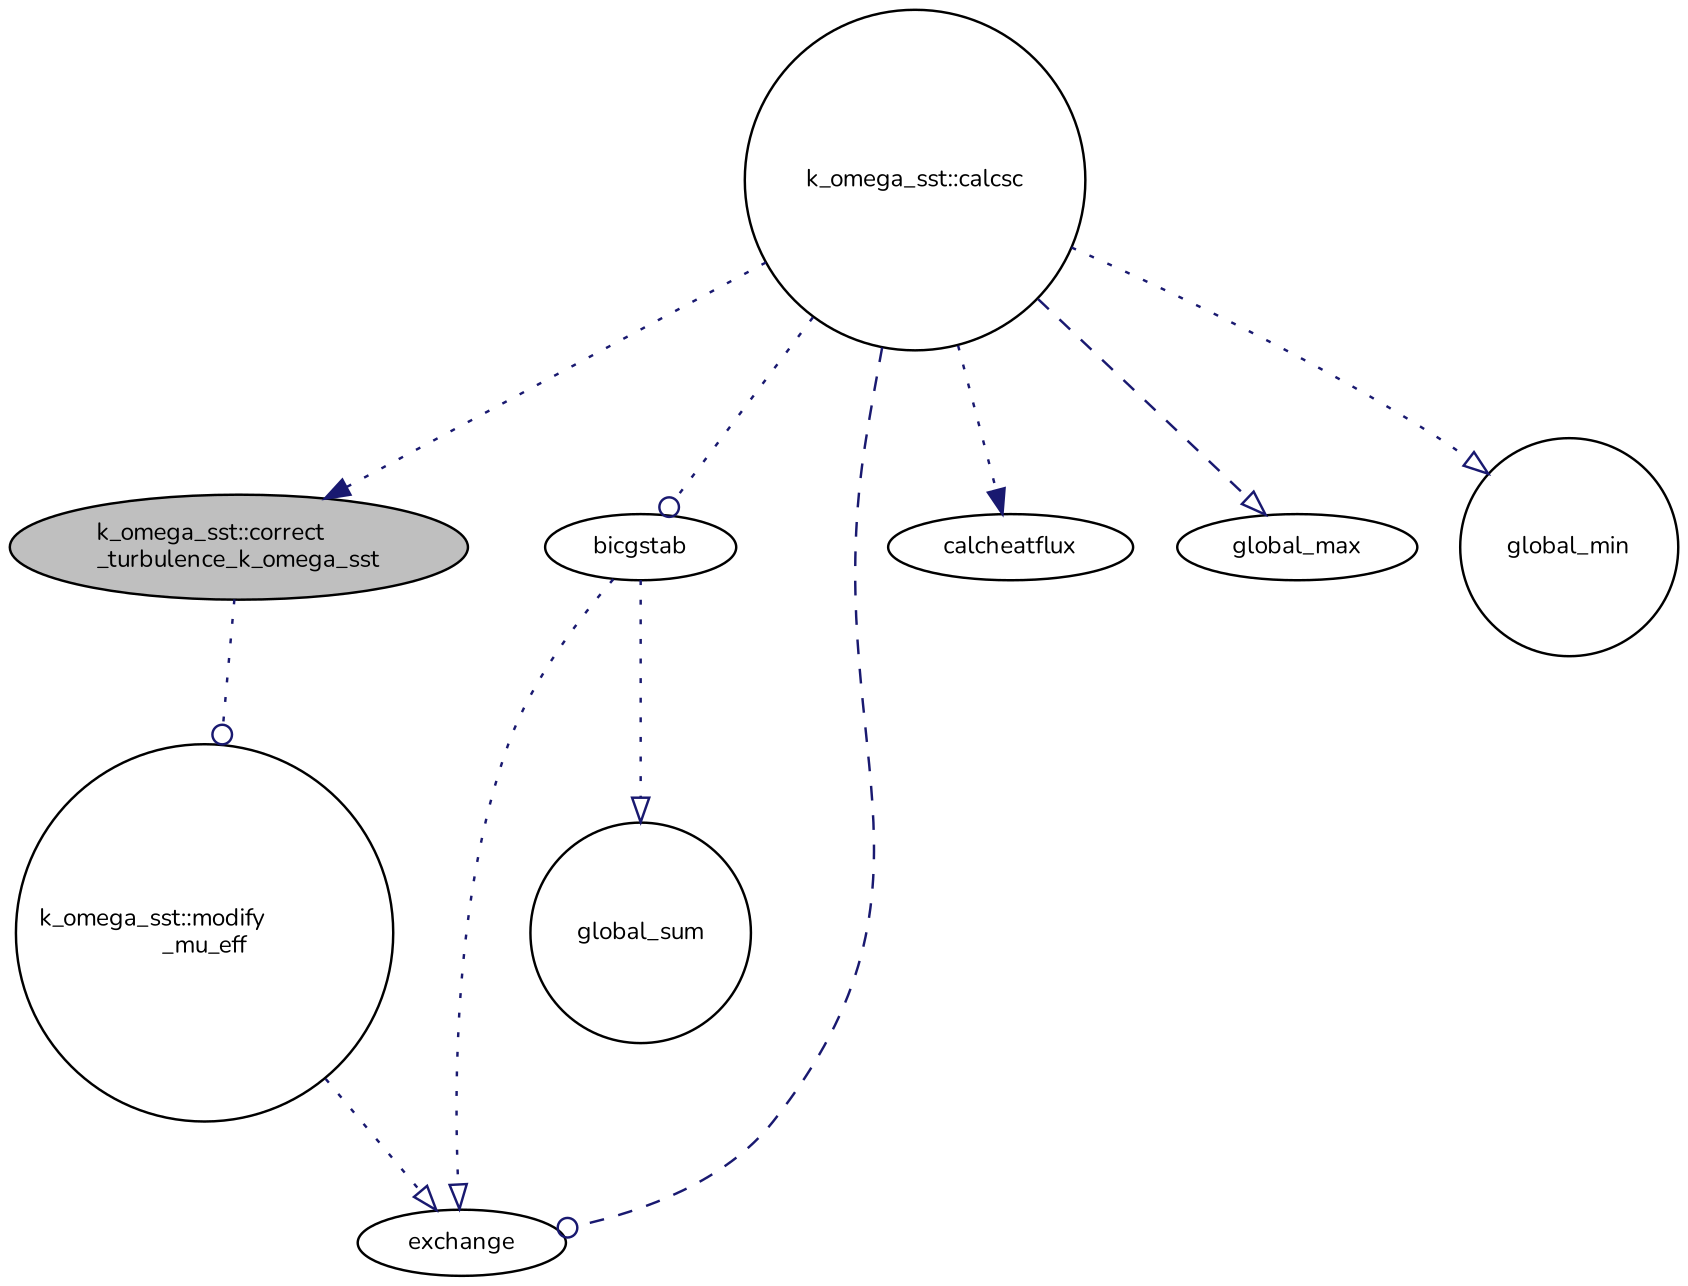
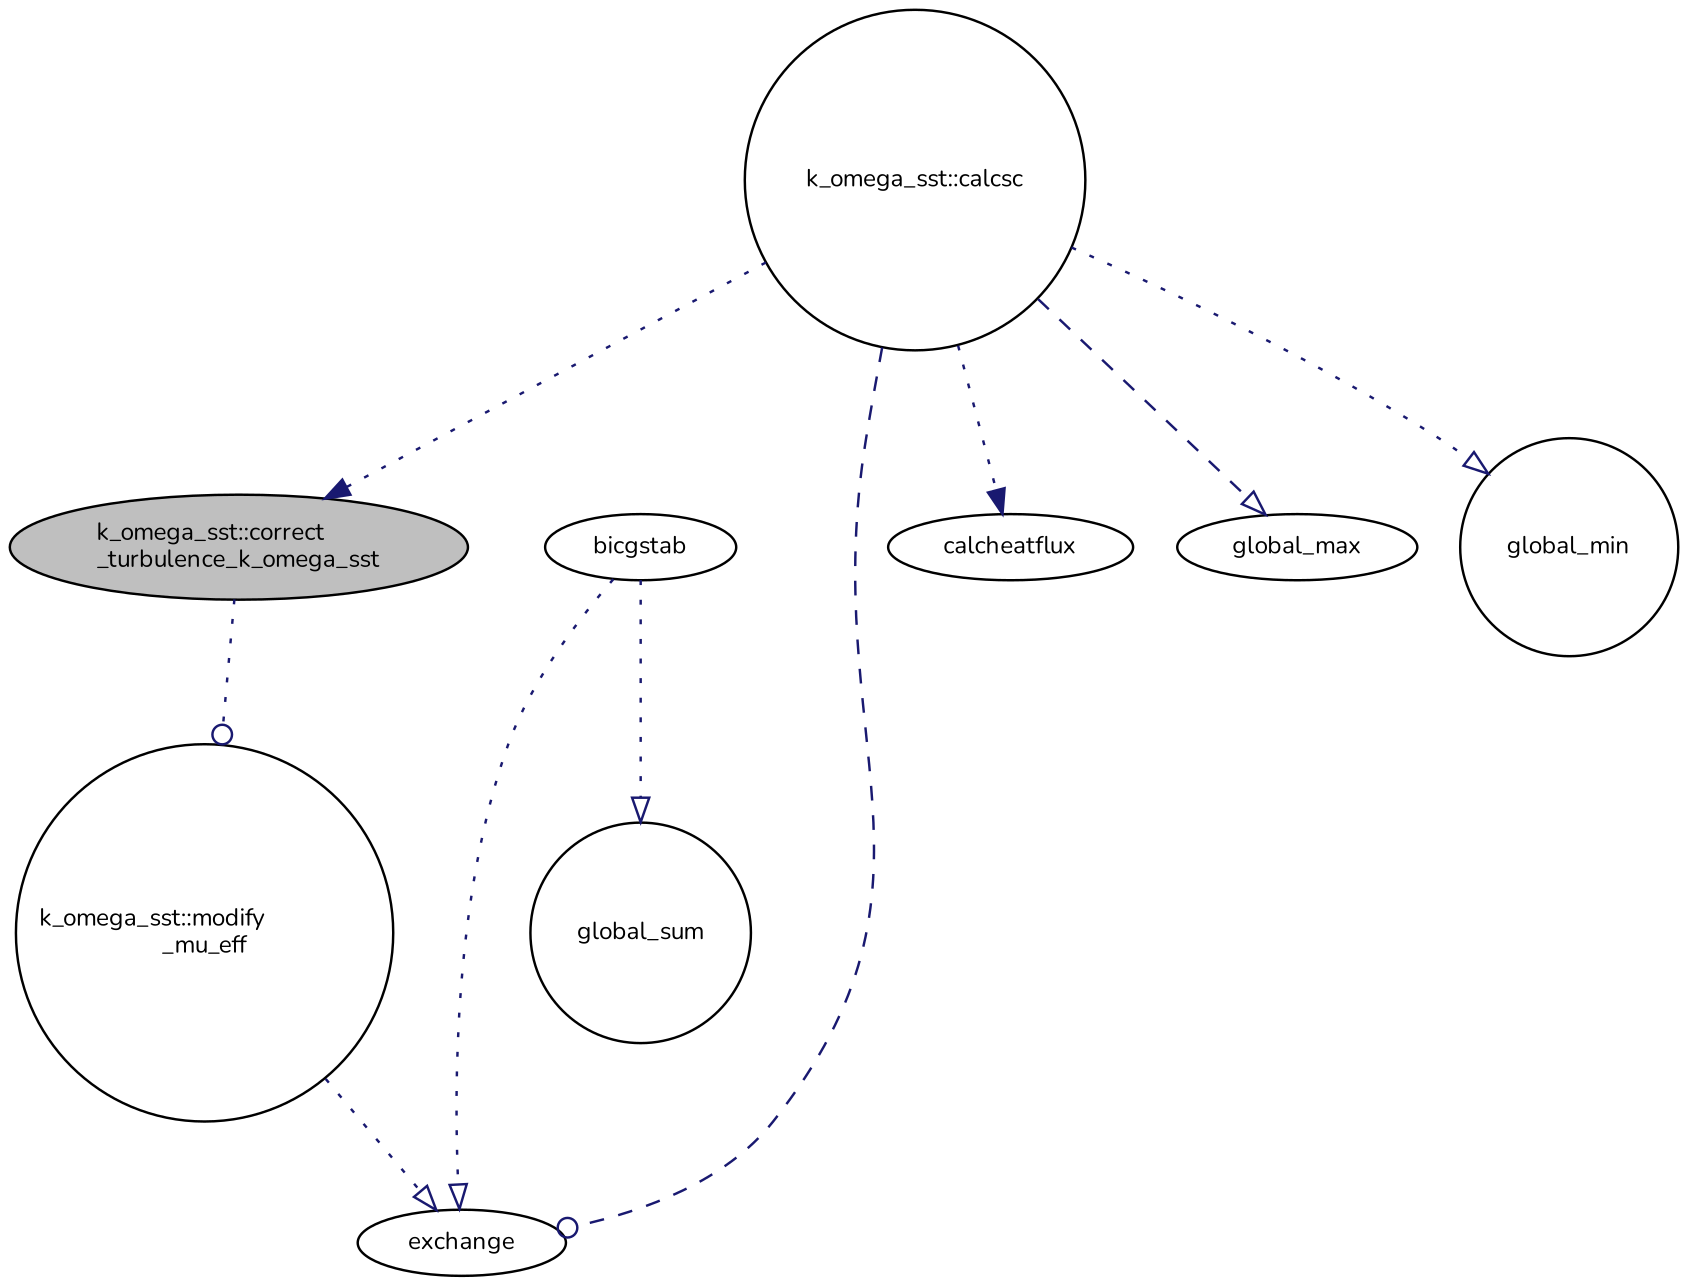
edge "k_omega_sst::calcsc" -> "bicgstab": removed
